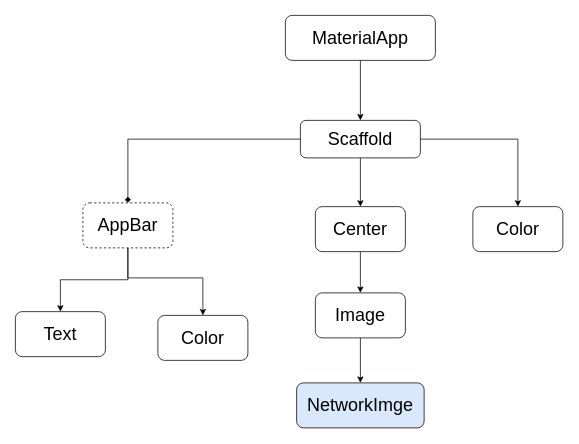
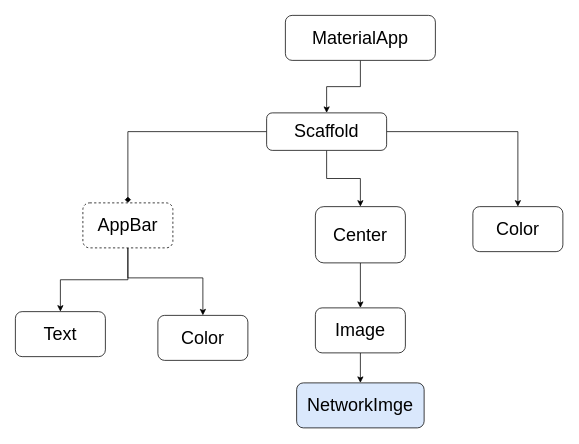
node "Scaffold": moved (360, 139) -> (327, 132)
node "Center": size 90x45 -> 90x56
node "Image": moved (360, 315) -> (360, 330)
